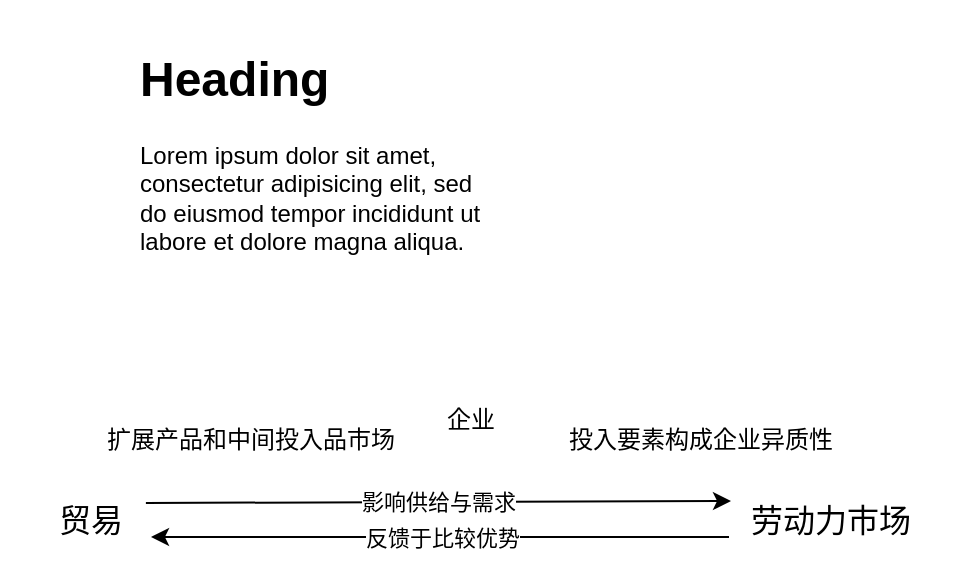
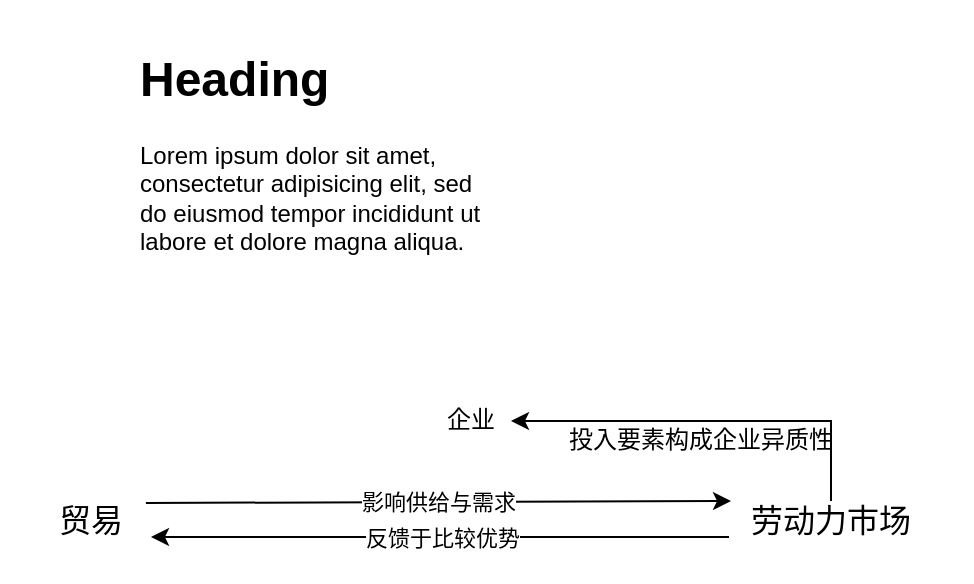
edge "劳动力市场" -> "企业": added
node "扩展产品和中间投入品市场": removed
